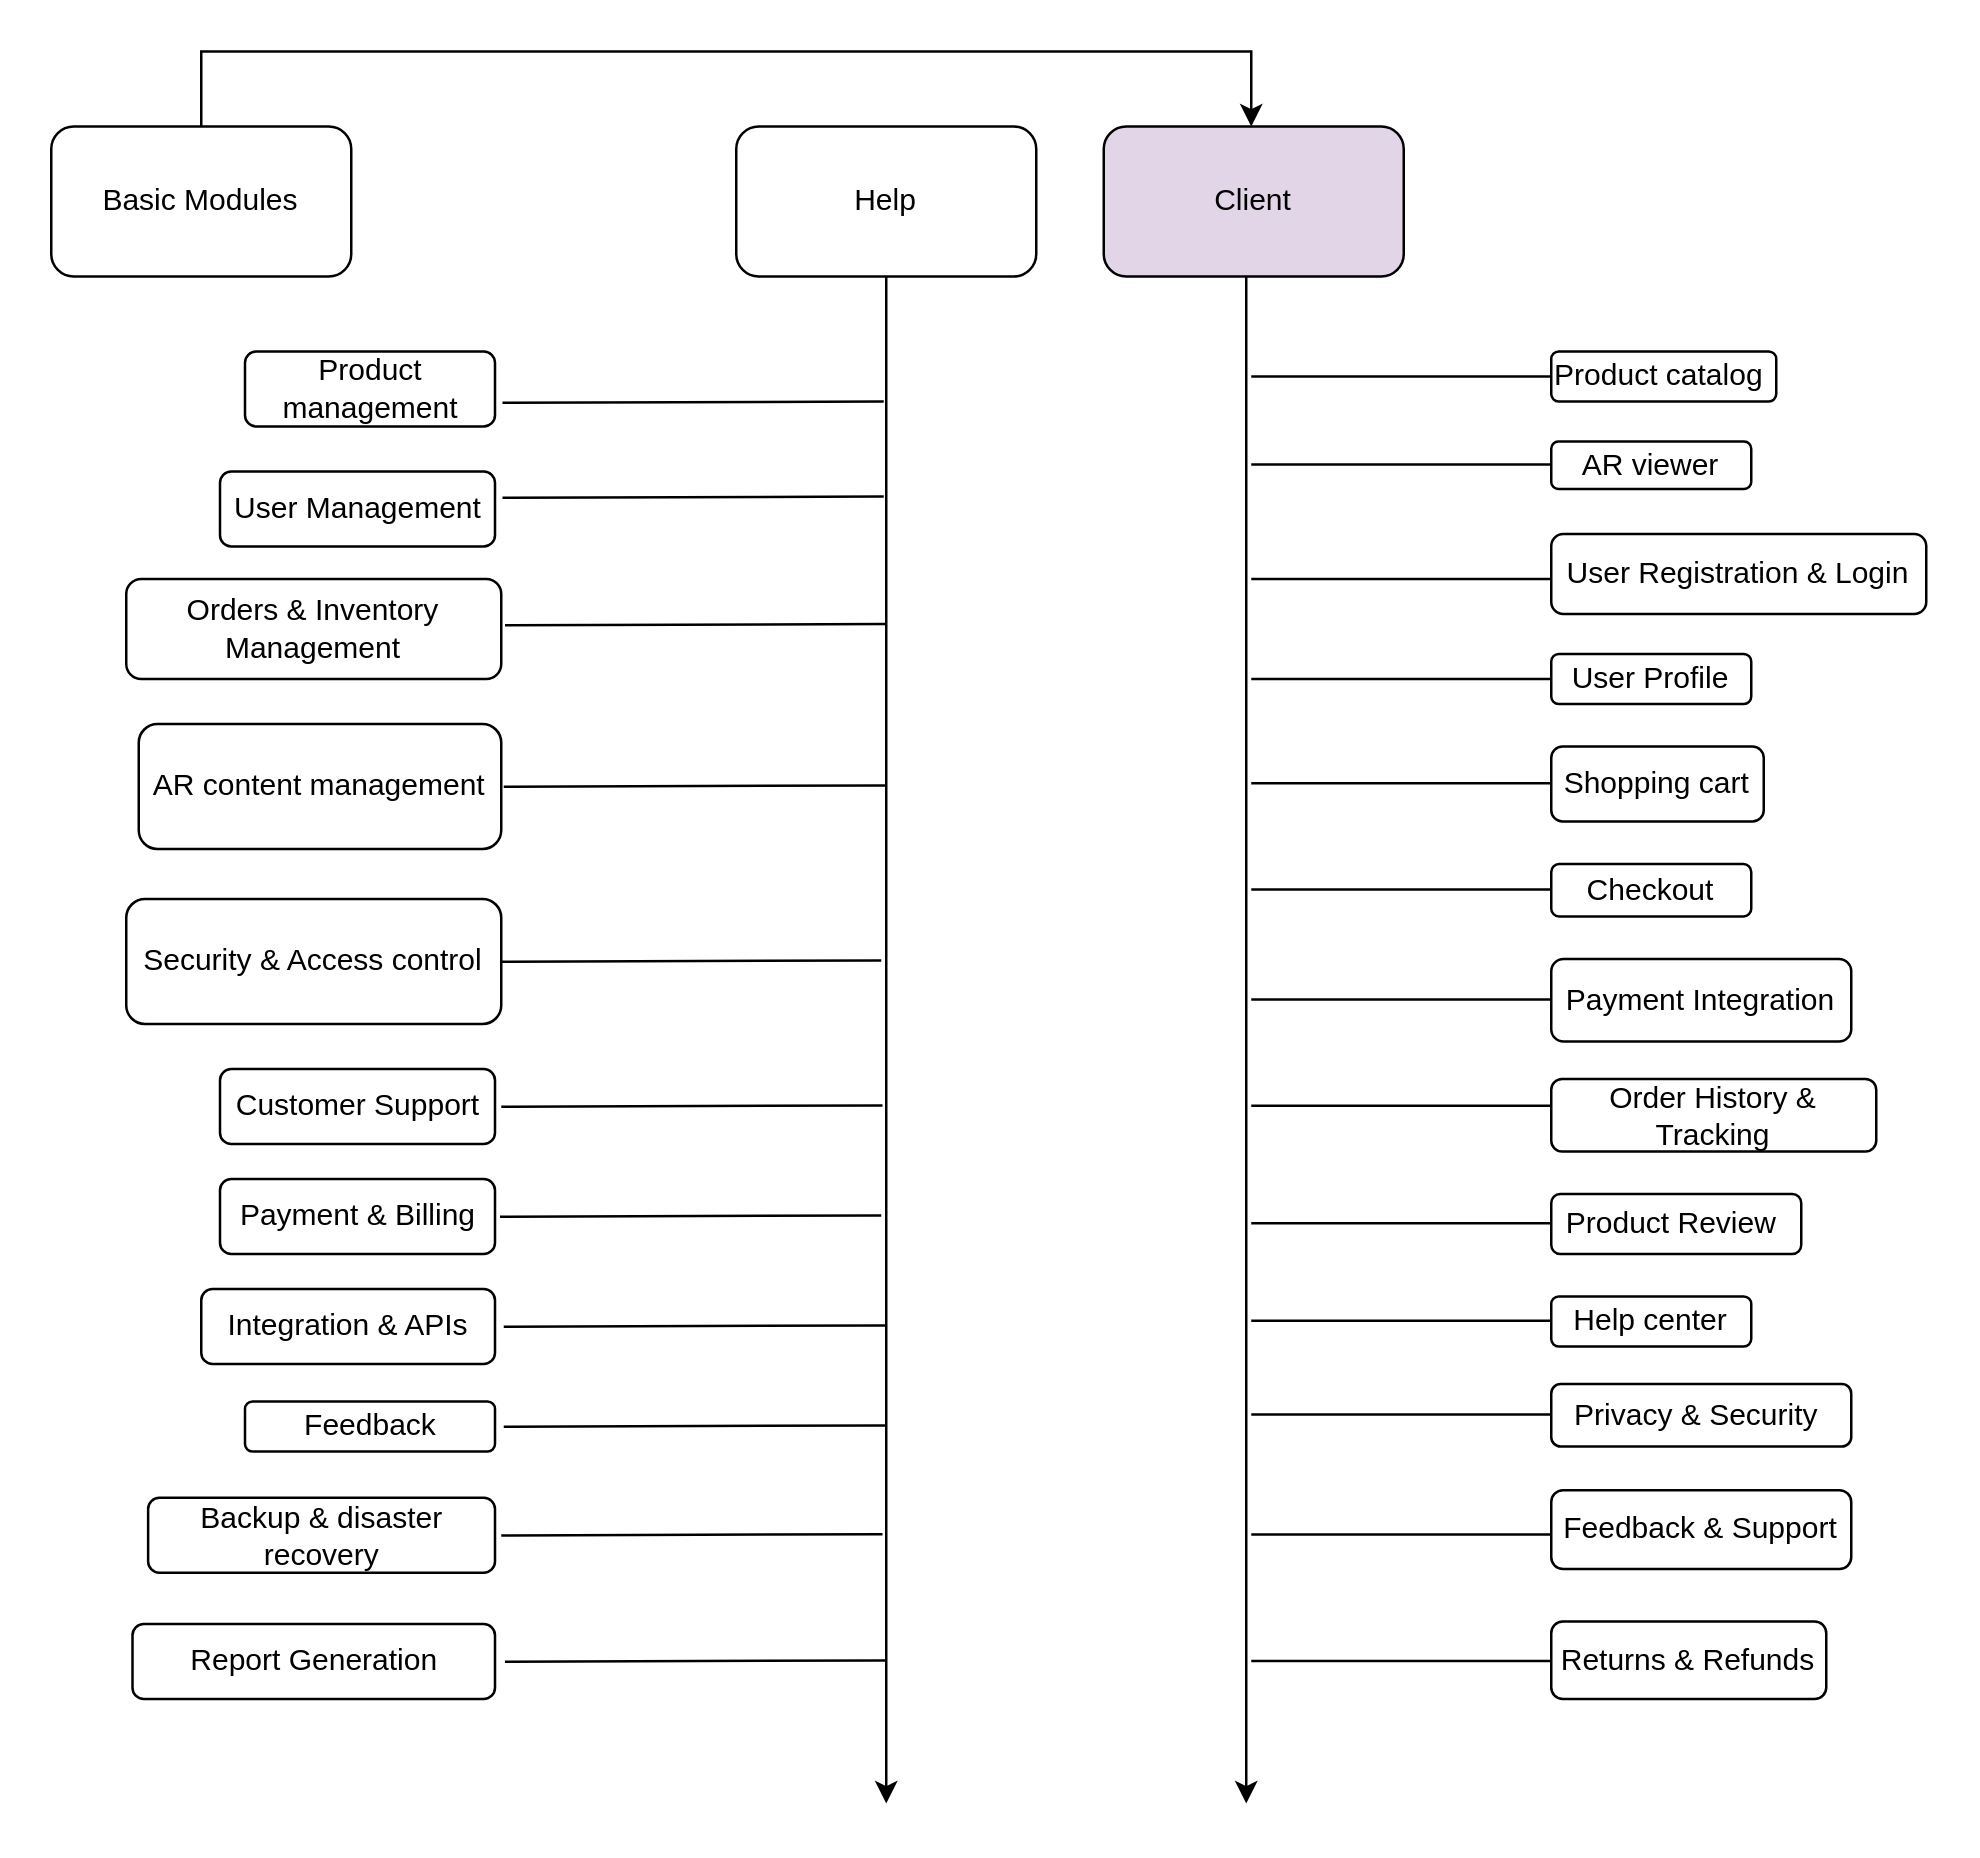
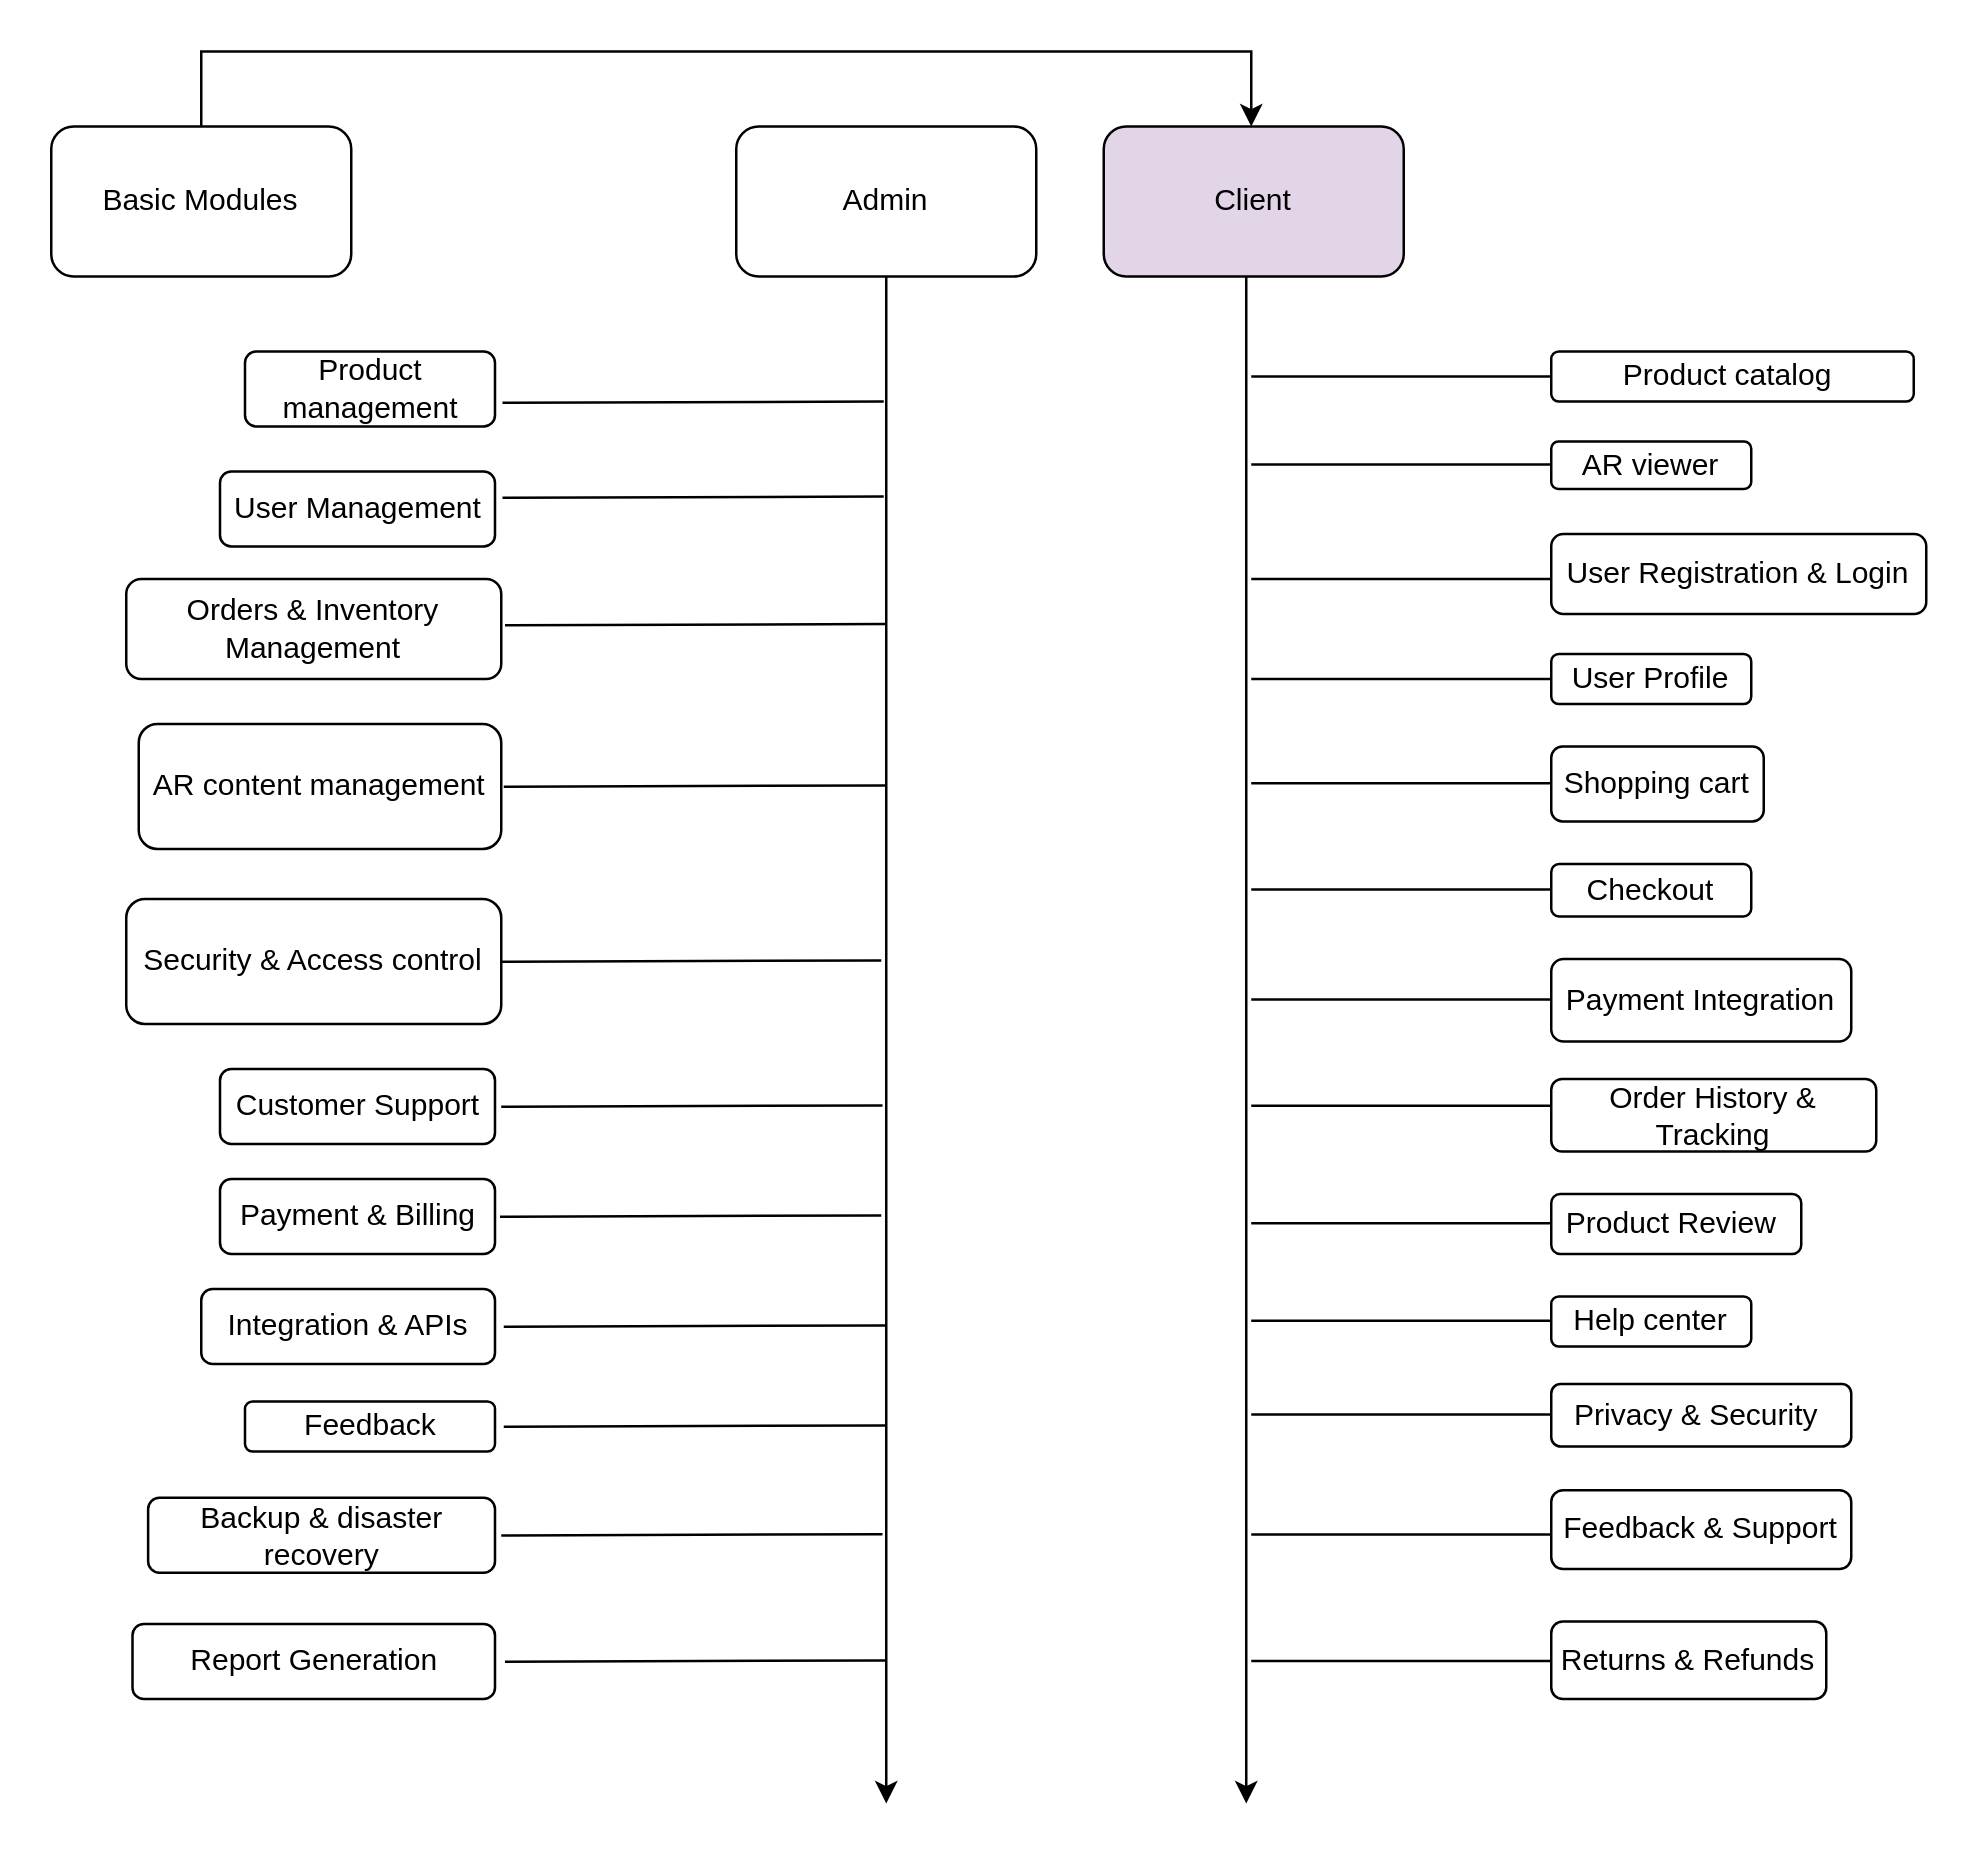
node "Help": label "Help" -> "Admin"
node "Product catalog": size 225x50 -> 363x50
